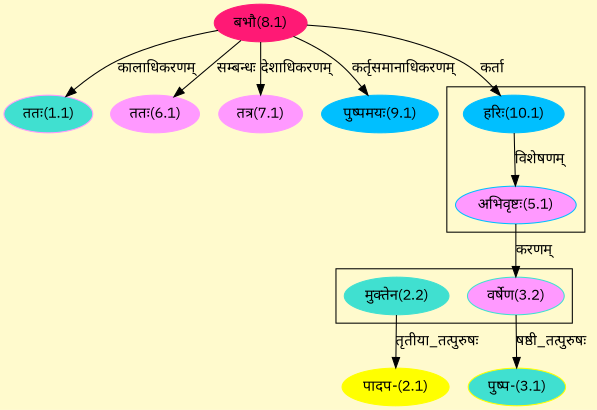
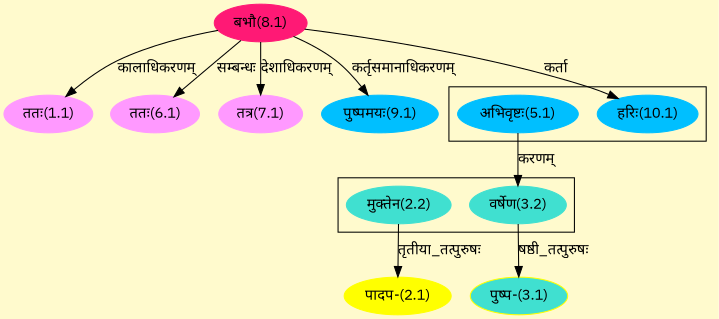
node "ततः(1.1)": fillcolor #40e0d0 -> #ff99ff
edge "हरिः(10.1)" -> "अभिवृष्टः(5.1)": removed, label "विशेषणम्"
node "अभिवृष्टः(5.1)": fillcolor #ff99ff -> #00bfff
node "वर्षेण(3.2)": fillcolor #ff99ff -> #40e0d0
